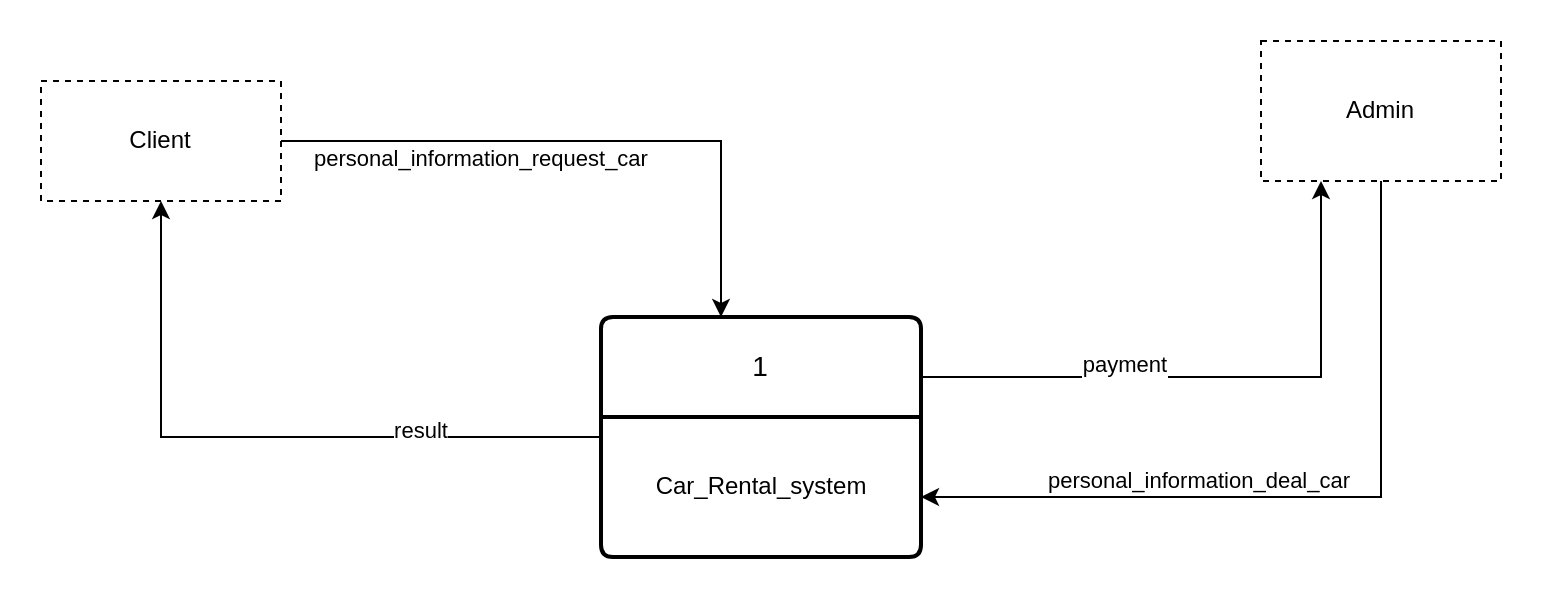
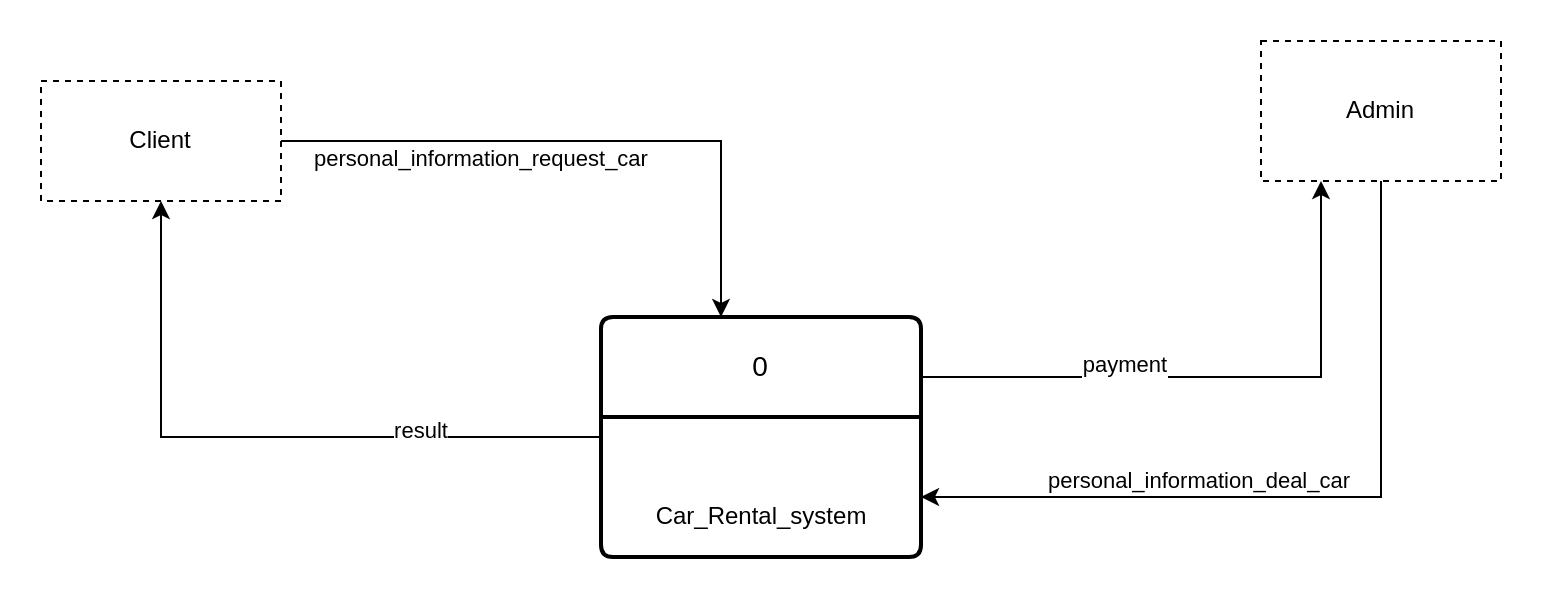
node "1": label "1" -> "0"
node "Car_Rental_system": moved (761, 487) -> (761, 517)
